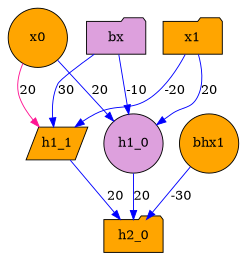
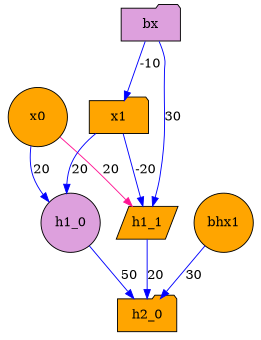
edge "bx" -> "h1_0": now "bx" -> "x1"
edge "h1_0" -> "h2_0": label "20" -> "50"
edge "bhx1" -> "h2_0": label "-30" -> "30"
